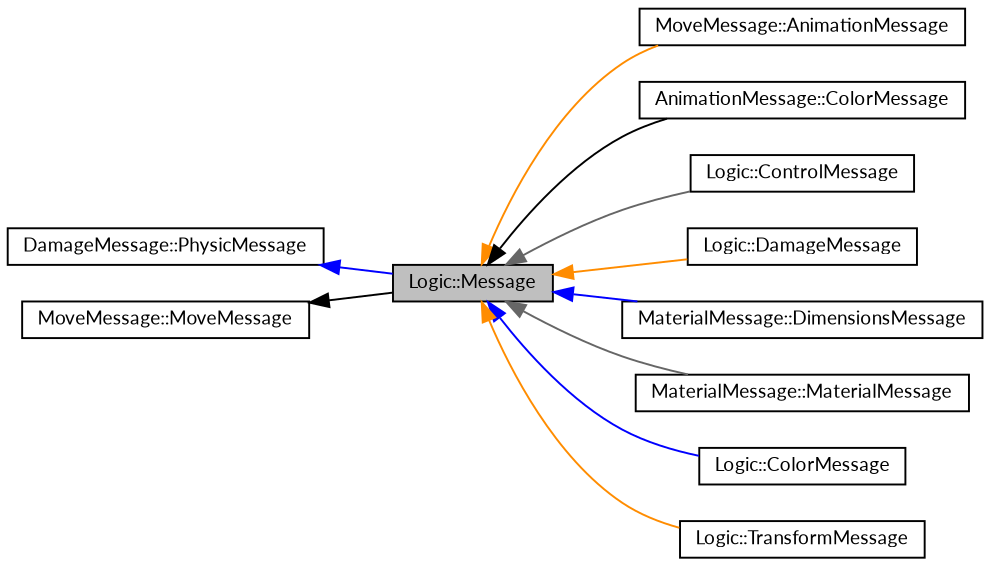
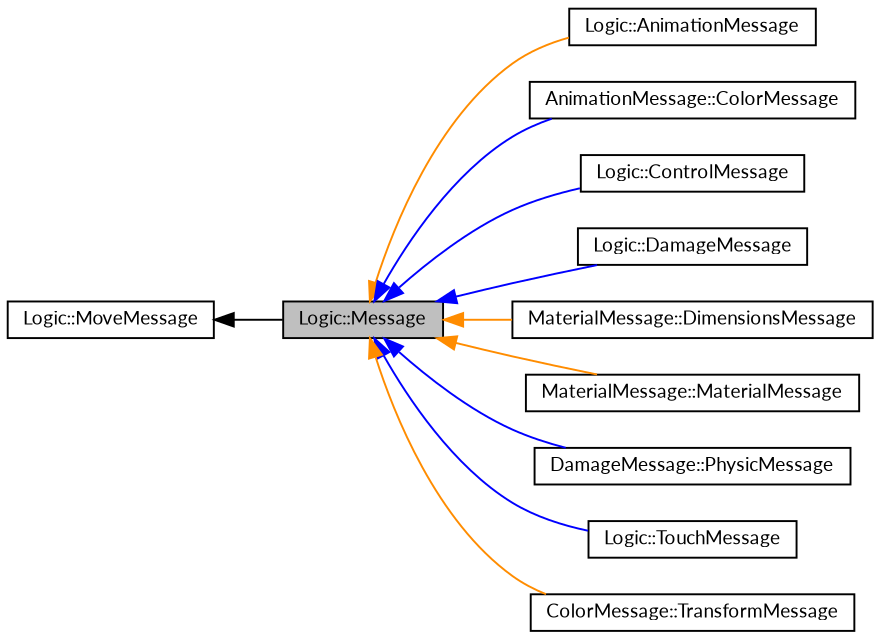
node "MoveMessage::AnimationMessage": label "MoveMessage::AnimationMessage" -> "Logic::AnimationMessage"
edge "AnimationMessage::ColorMessage" -> "Logic::Message": color black -> blue
edge "Logic::ControlMessage" -> "Logic::Message": color gray40 -> blue
edge "Logic::DamageMessage" -> "Logic::Message": color darkorange -> blue
edge "Logic::Message" -> "DamageMessage::PhysicMessage": reversed
edge "MaterialMessage::DimensionsMessage" -> "Logic::Message": color blue -> darkorange
node "MoveMessage::MoveMessage": label "MoveMessage::MoveMessage" -> "Logic::MoveMessage"
edge "MaterialMessage::MaterialMessage" -> "Logic::Message": color gray40 -> darkorange
node "Logic::ColorMessage": label "Logic::ColorMessage" -> "Logic::TouchMessage"
node "Logic::TransformMessage": label "Logic::TransformMessage" -> "ColorMessage::TransformMessage"
